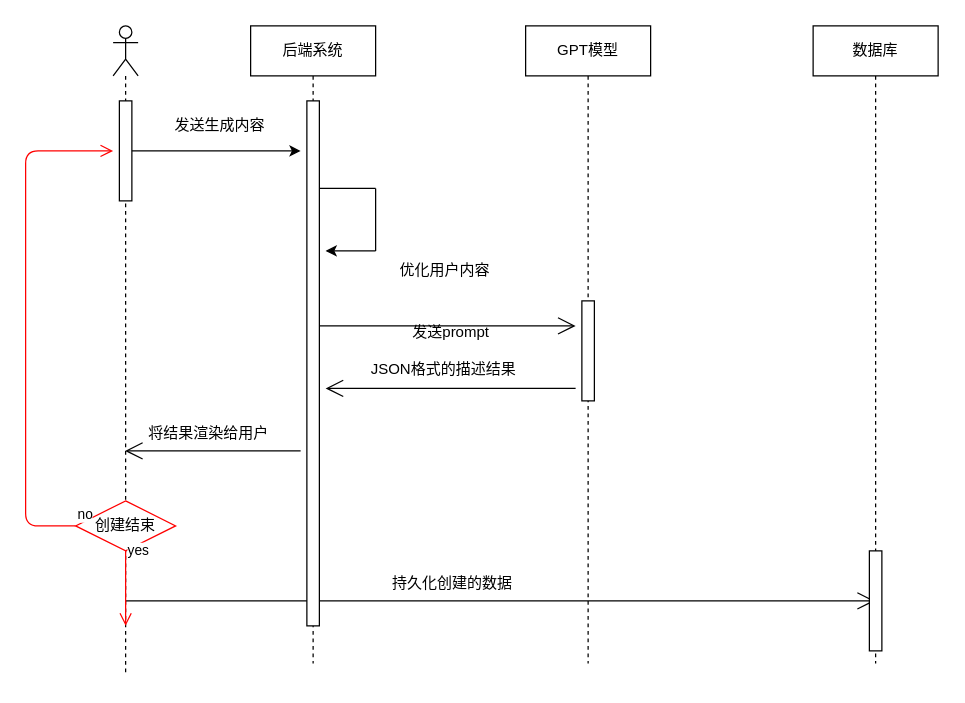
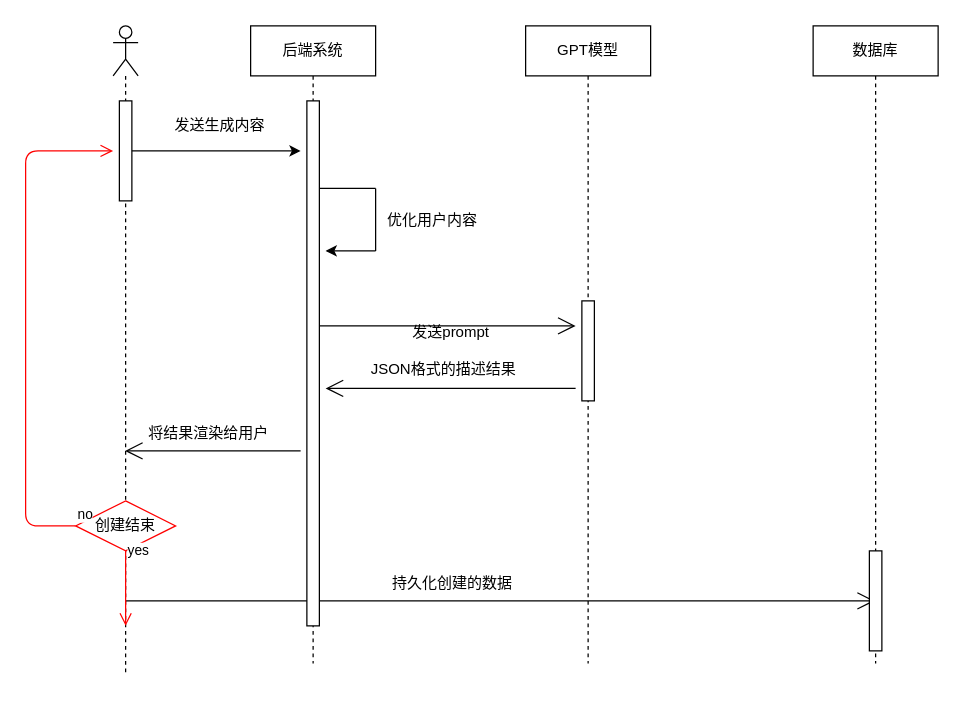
node "优化用户内容": moved (444, 271) -> (432, 221)
